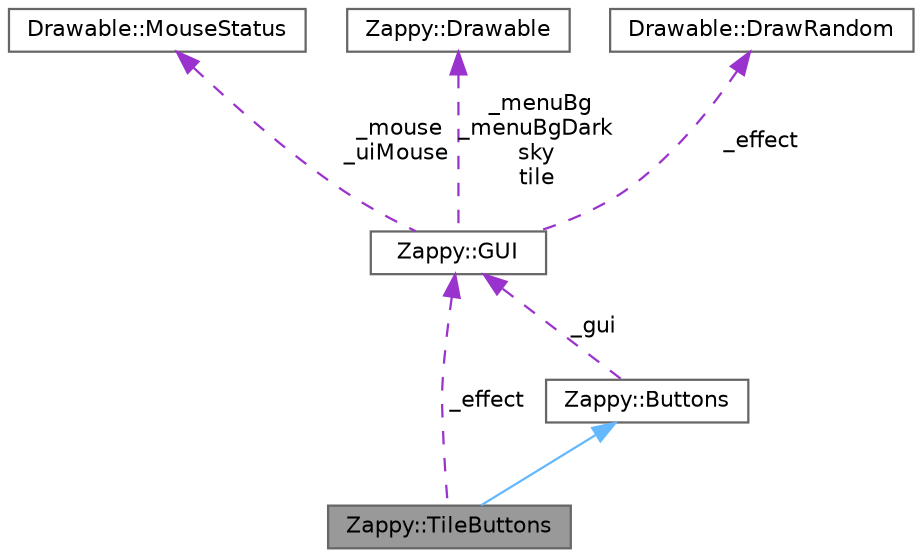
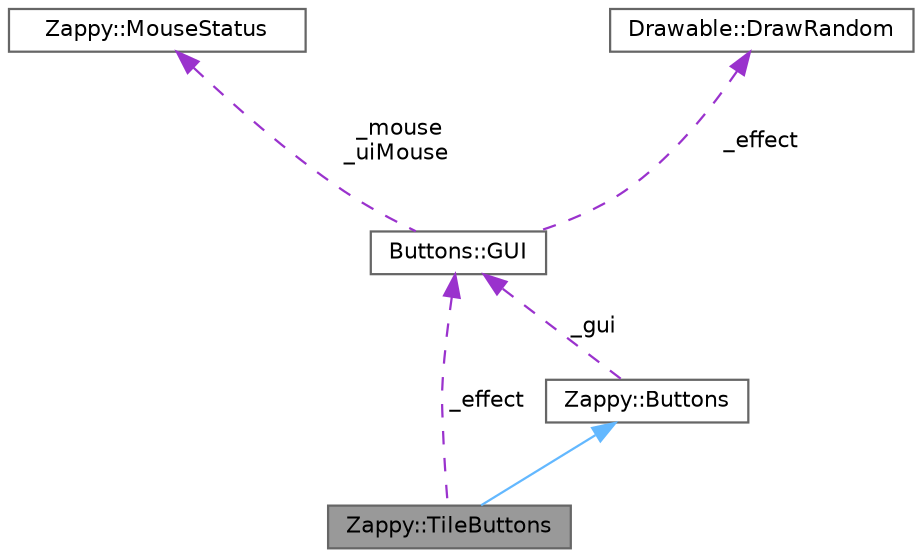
node "Drawable::MouseStatus": label "Drawable::MouseStatus" -> "Zappy::MouseStatus"
node "Zappy::Drawable": removed
node "Zappy::GUI": label "Zappy::GUI" -> "Buttons::GUI"
